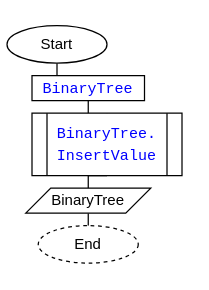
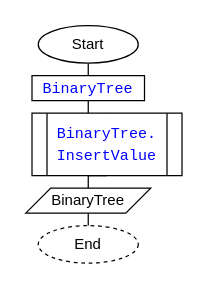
node "Start": moved (57, 44) -> (88, 44)
